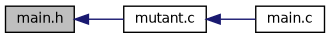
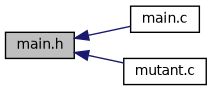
edge "main.c" -> "mutant.c": now "main.c" -> "main.h"
